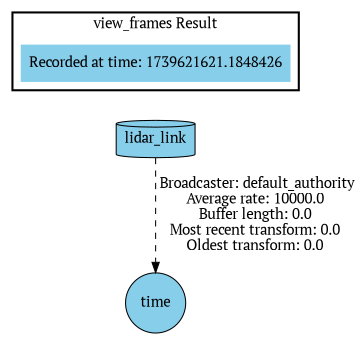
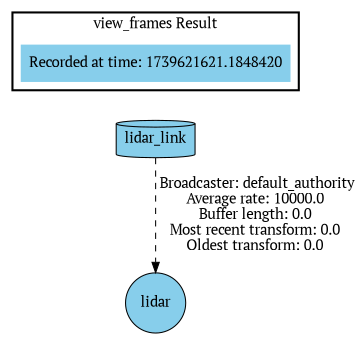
node "Recorded at time: 1739621621.1848426": label "Recorded at time: 1739621621.1848426" -> "Recorded at time: 1739621621.1848420"
node "time": label "time" -> "lidar"
